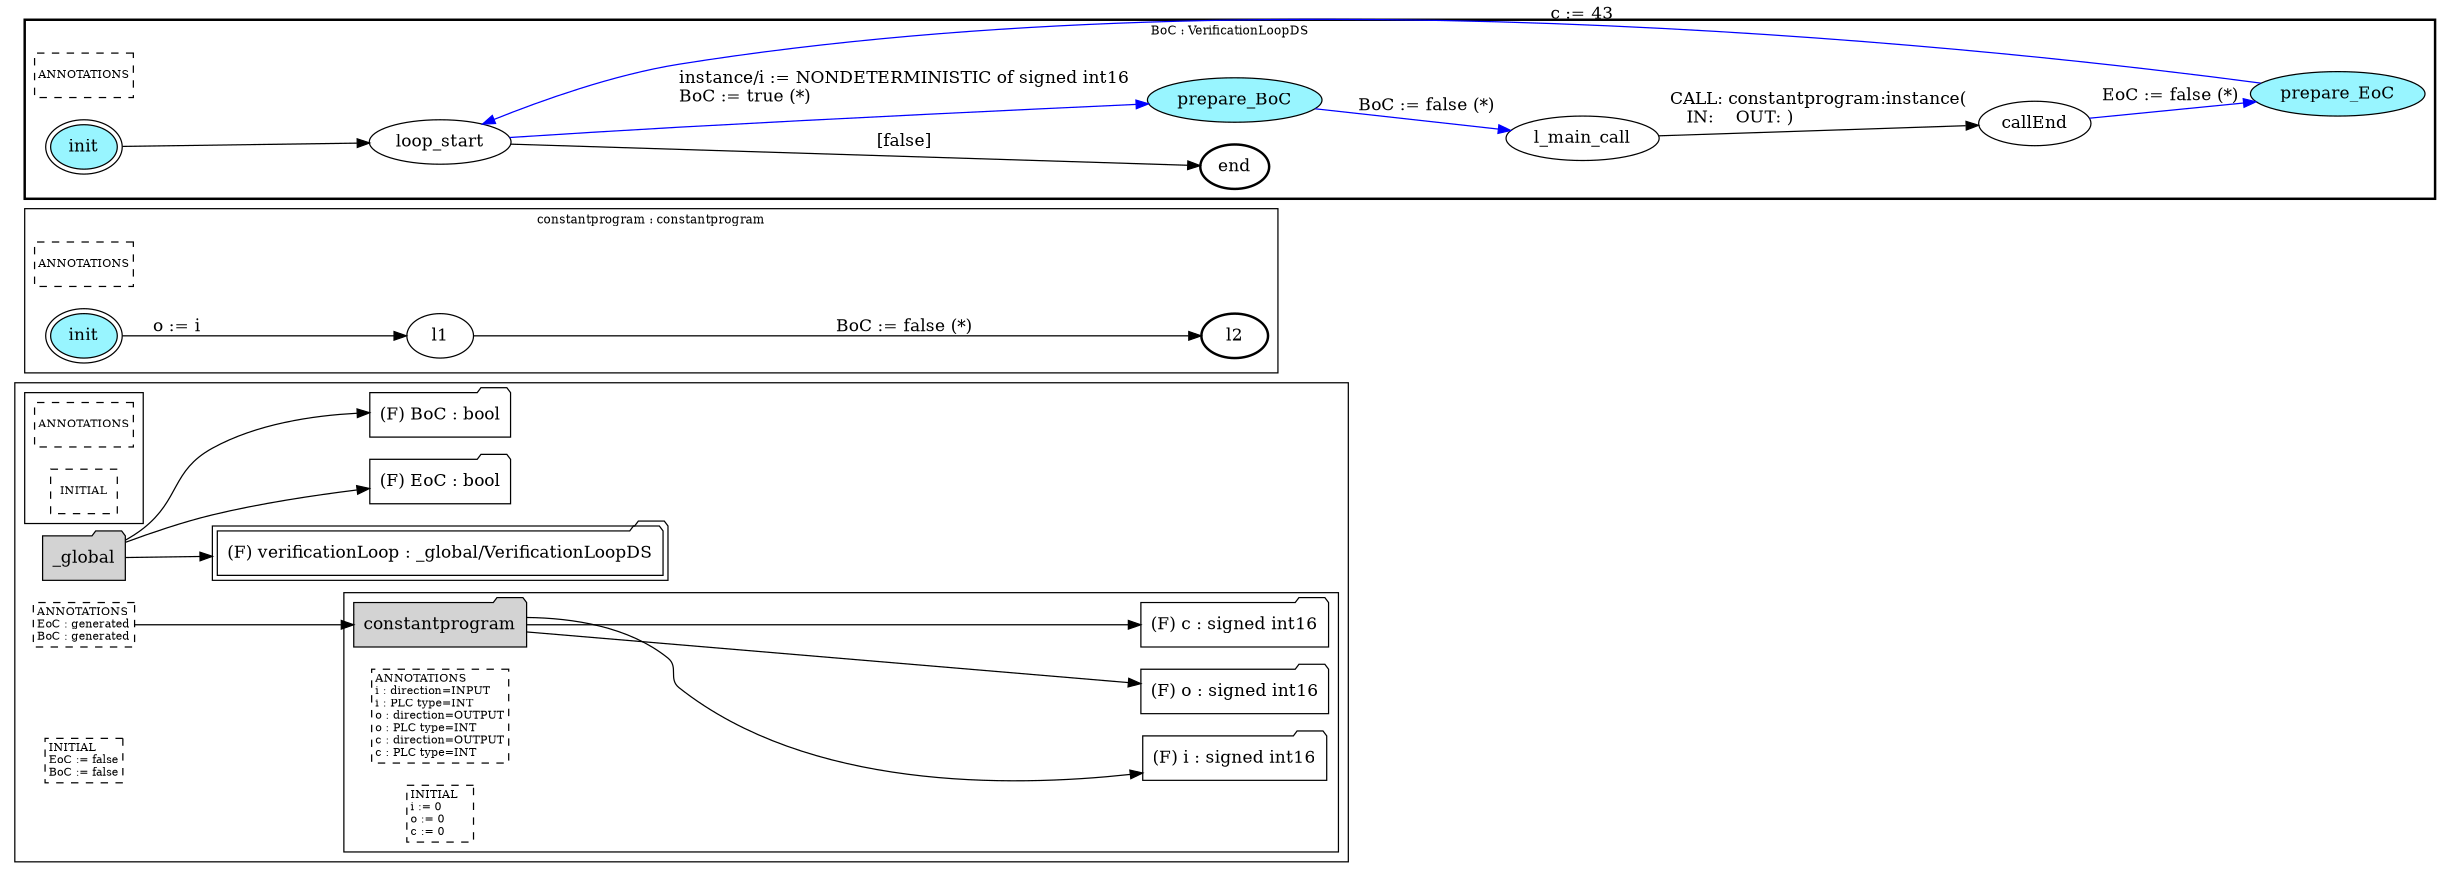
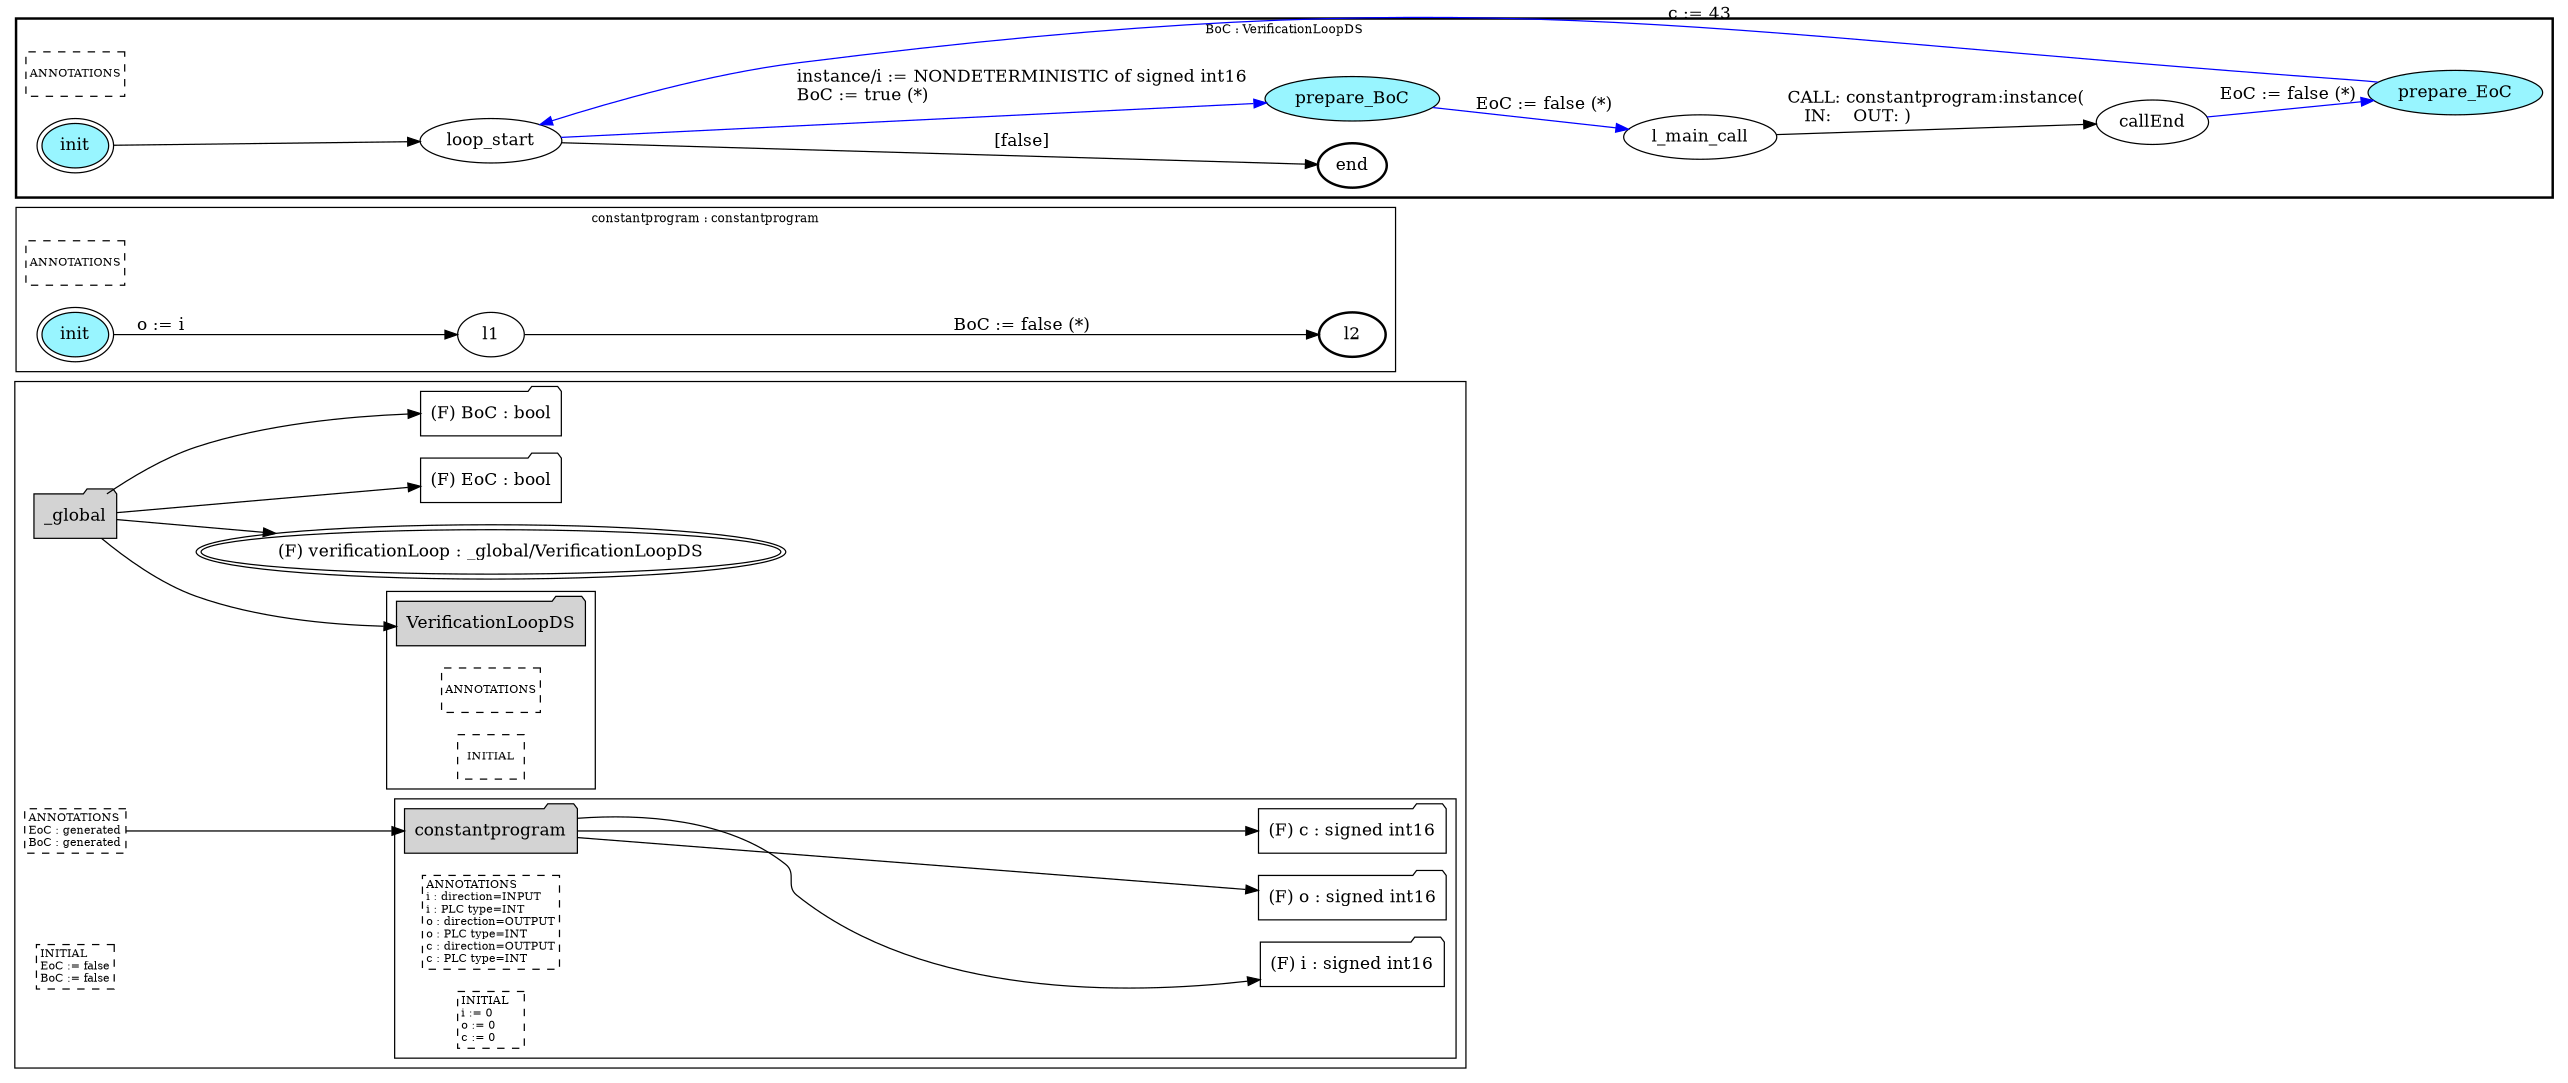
edge "prepare_BoC" -> "l_main_call": label "BoC := false (*)" -> "EoC := false (*)"
node "(F) verificationLoop : _global/VerificationLoopDS": shape folder -> ellipse
node "VerificationLoopDS": added
